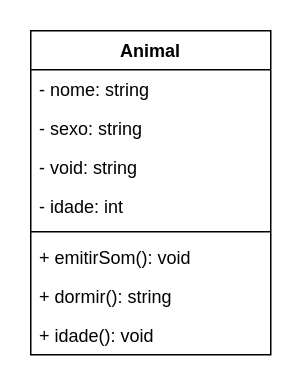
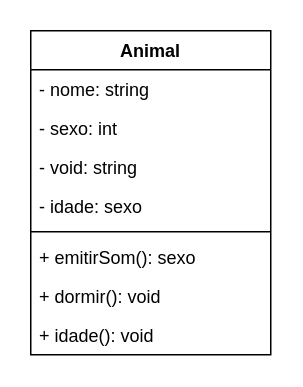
node "- sexo: string": label "- sexo: string" -> "- sexo: int"
node "- idade: int": label "- idade: int" -> "- idade: sexo"
node "+ emitirSom(): void": label "+ emitirSom(): void" -> "+ emitirSom(): sexo"
node "+ dormir(): string": label "+ dormir(): string" -> "+ dormir(): void"
